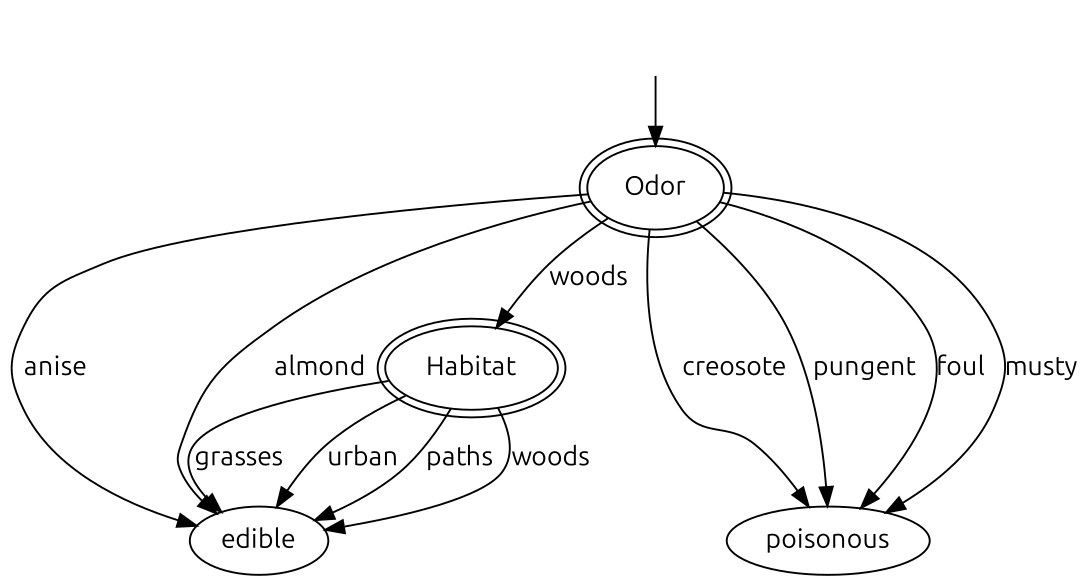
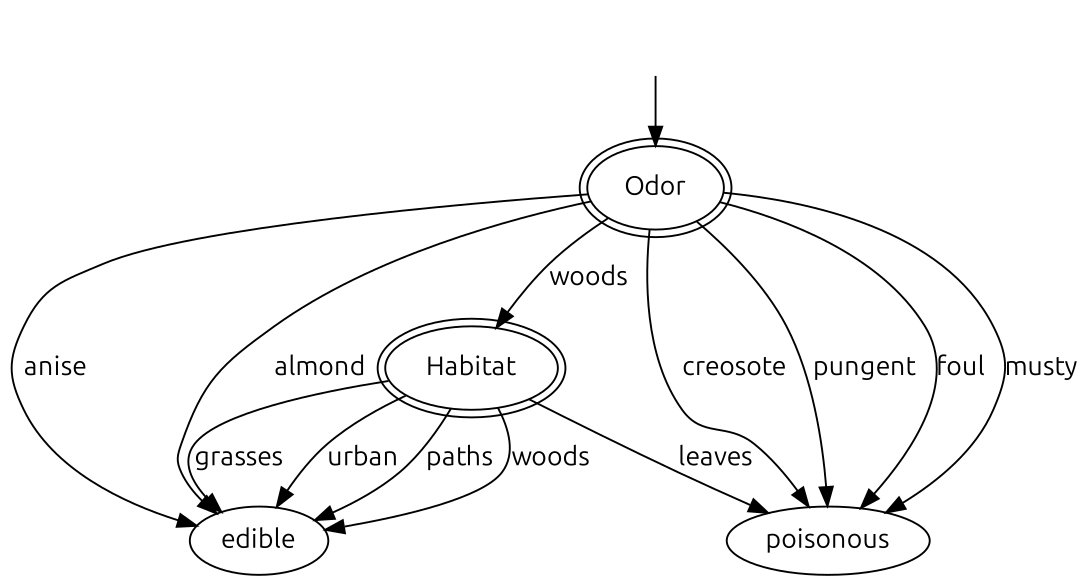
edge "Habitat" -> "poisonous": added, label "leaves"
